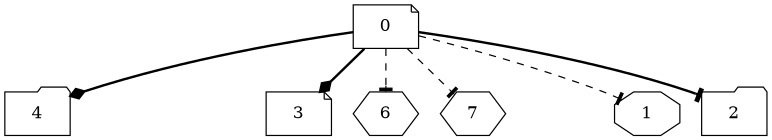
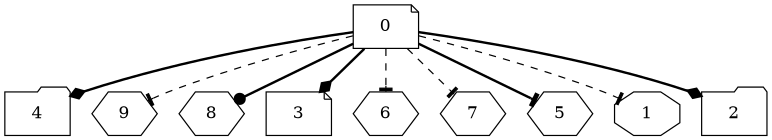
edge "0" -> "2": arrowhead tee -> diamond
node "9": added
node "8": added
node "5": added
